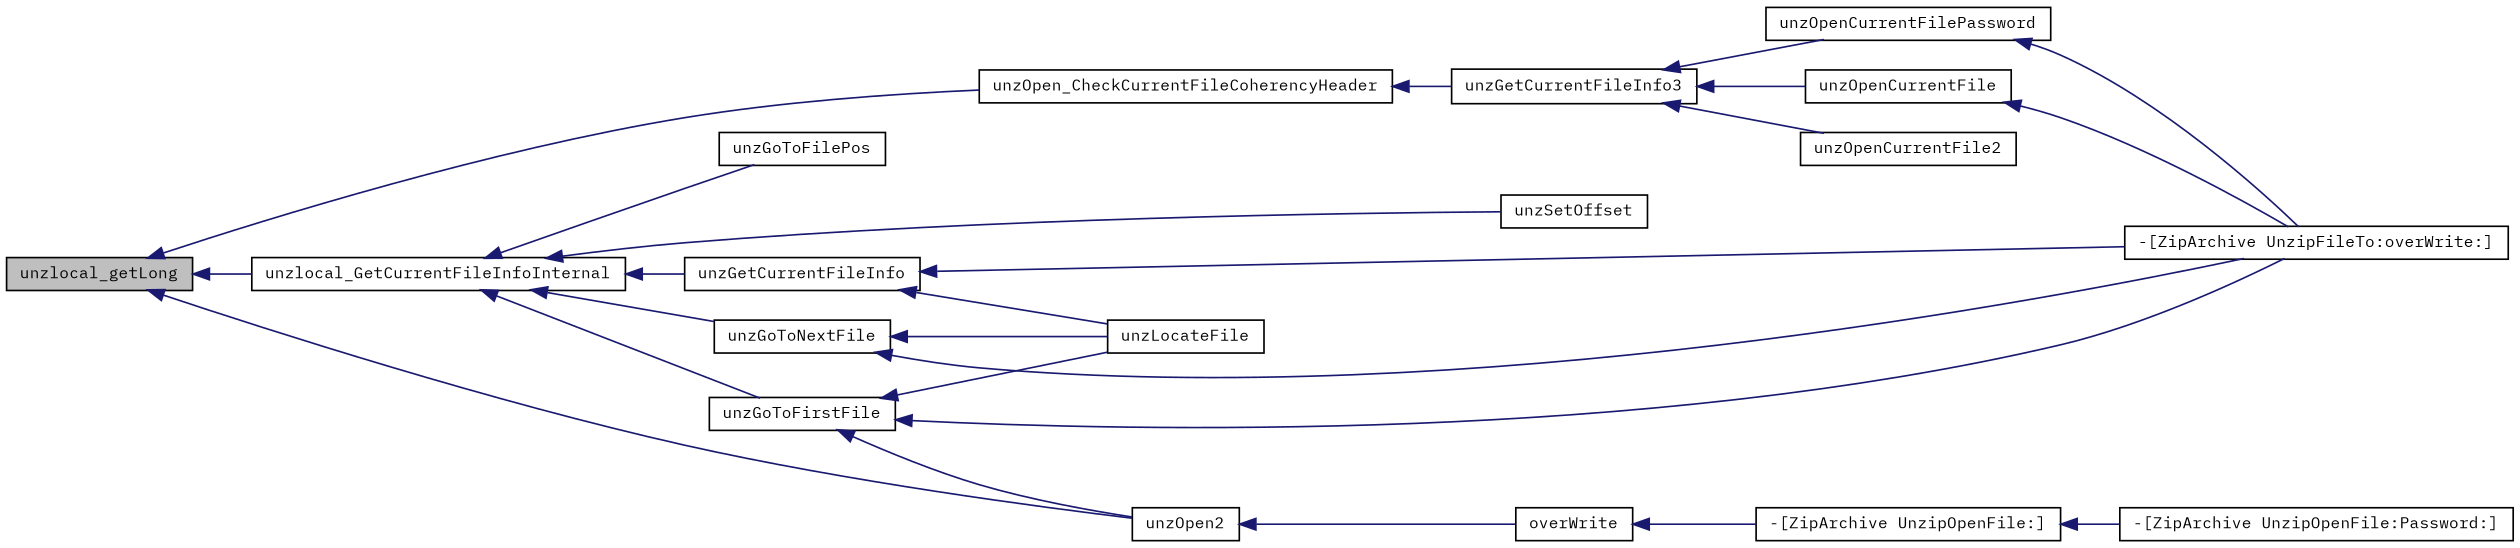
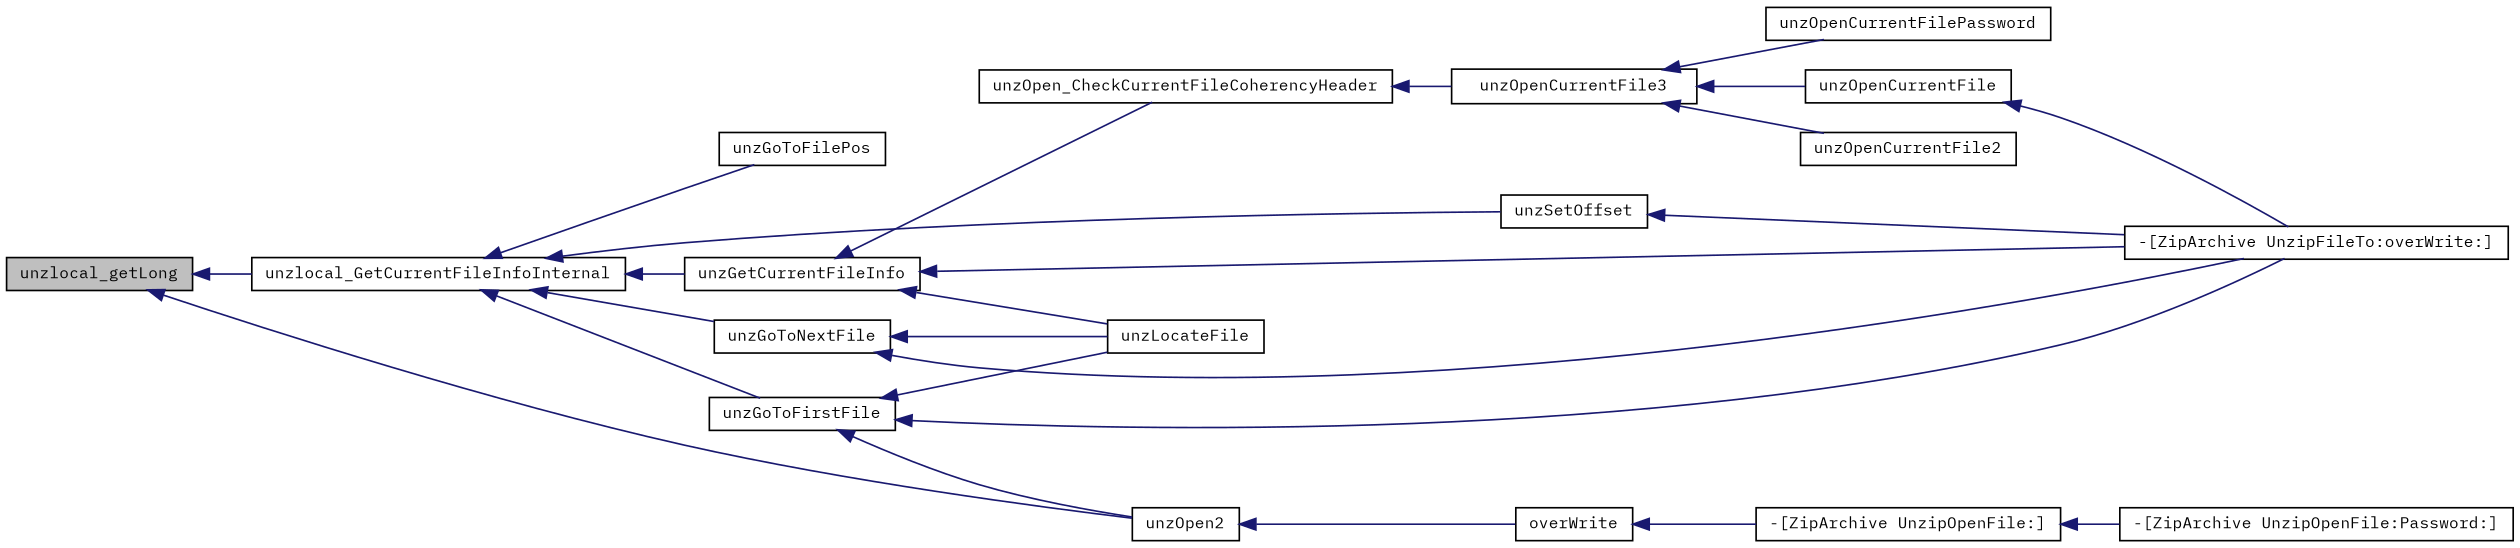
node "unzGetCurrentFileInfo3": label "unzGetCurrentFileInfo3" -> "unzOpenCurrentFile3"
edge "-[ZipArchive UnzipFileTo:overWrite:]" -> "unzOpenCurrentFilePassword": now "-[ZipArchive UnzipFileTo:overWrite:]" -> "unzSetOffset"
edge "unzOpen_CheckCurrentFileCoherencyHeader" -> "unzlocal_getLong": now "unzOpen_CheckCurrentFileCoherencyHeader" -> "unzGetCurrentFileInfo"
